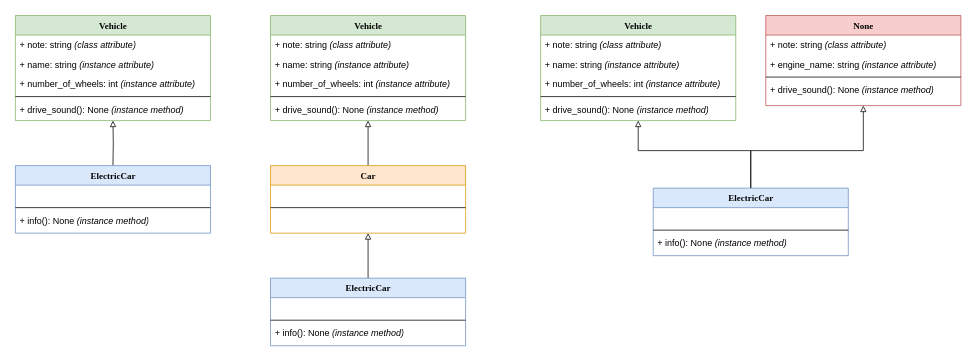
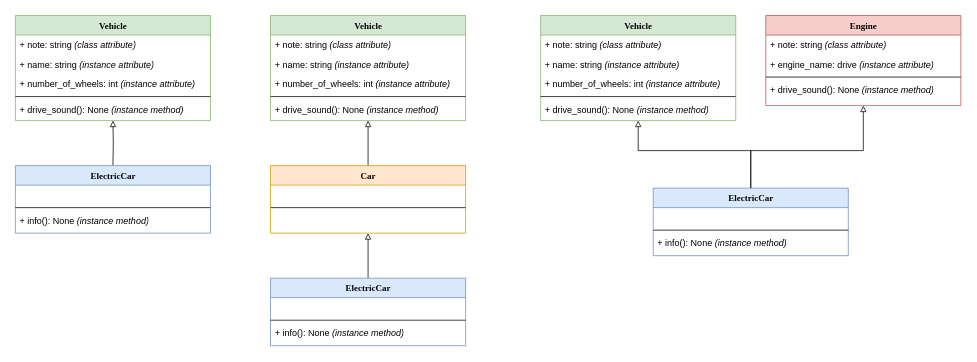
node "None": label "None" -> "Engine"
node "+ engine_name: string (instance attribute)": label "+ engine_name: string (instance attribute)" -> "+ engine_name: drive (instance attribute)"
